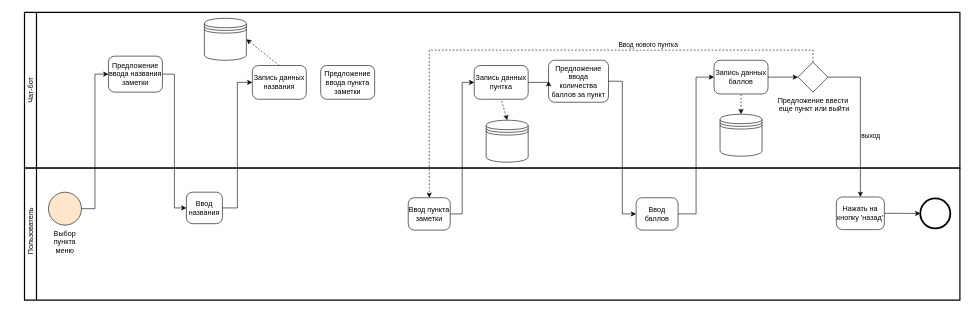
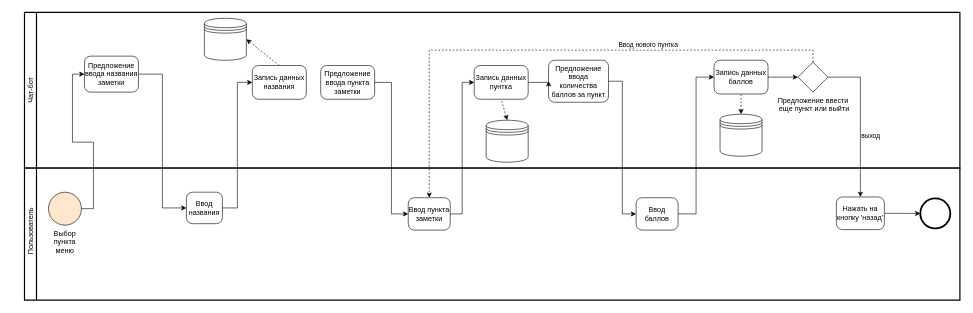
node "Предложение ввода названия заметки": moved (135, 74) -> (111, 74)
edge "Предложение ввода пункта заметки" -> "Ввод пункта заметки": added
